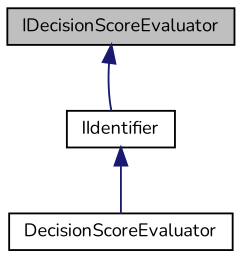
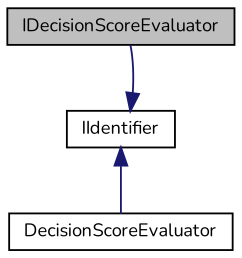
edge "IIdentifier" -> "IDecisionScoreEvaluator": reversed
